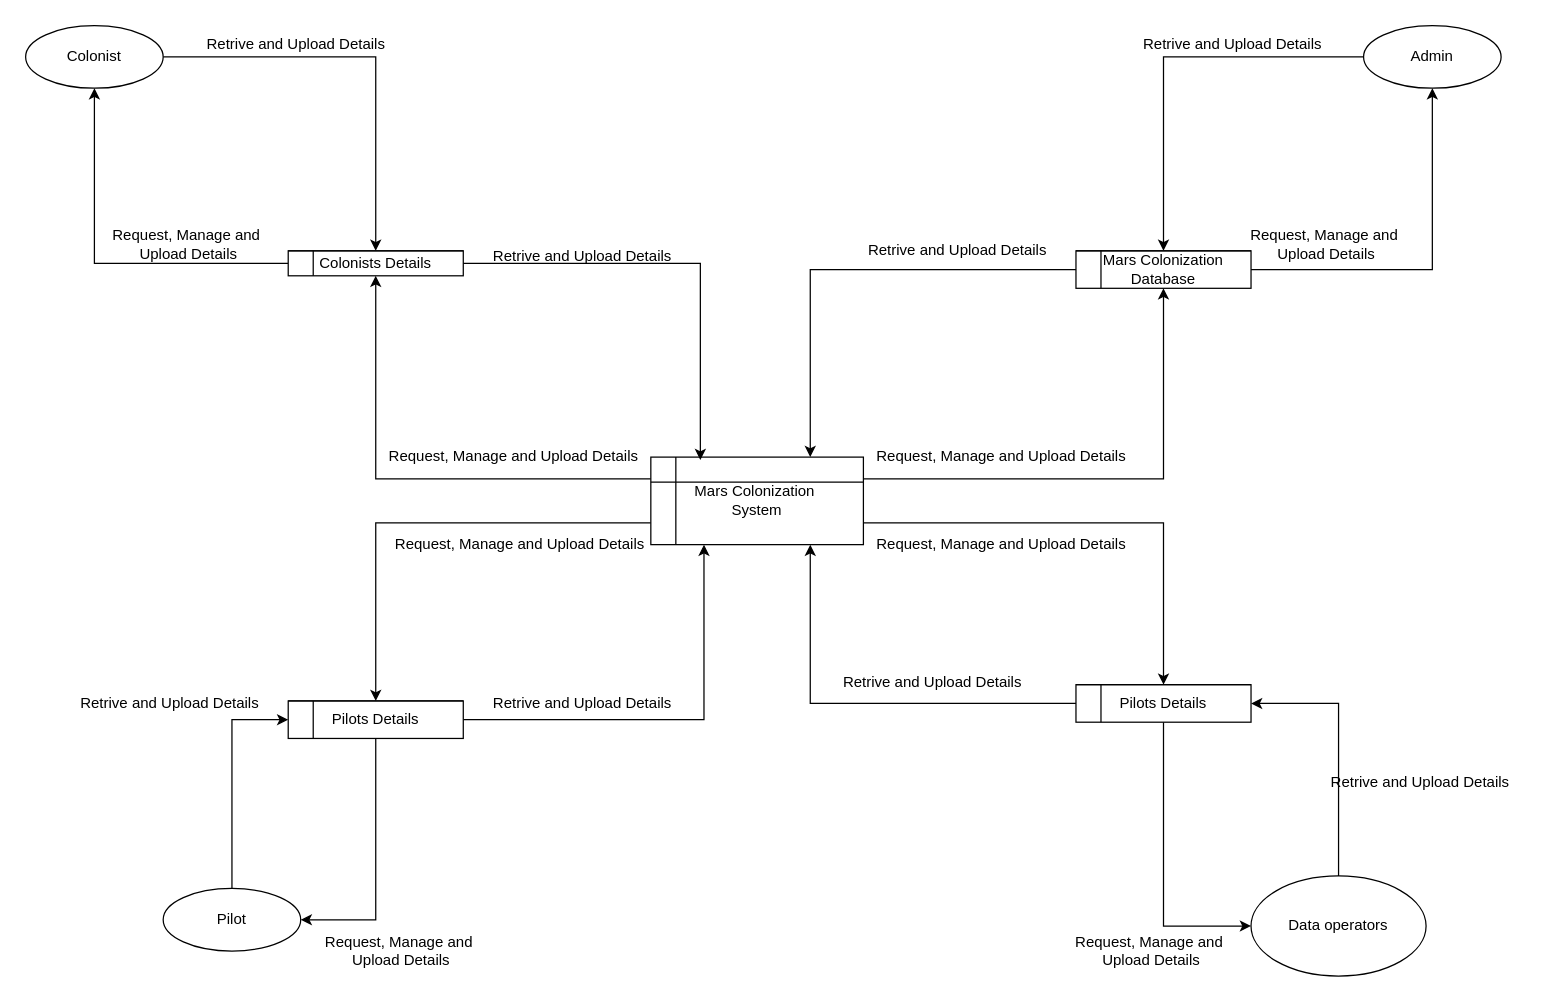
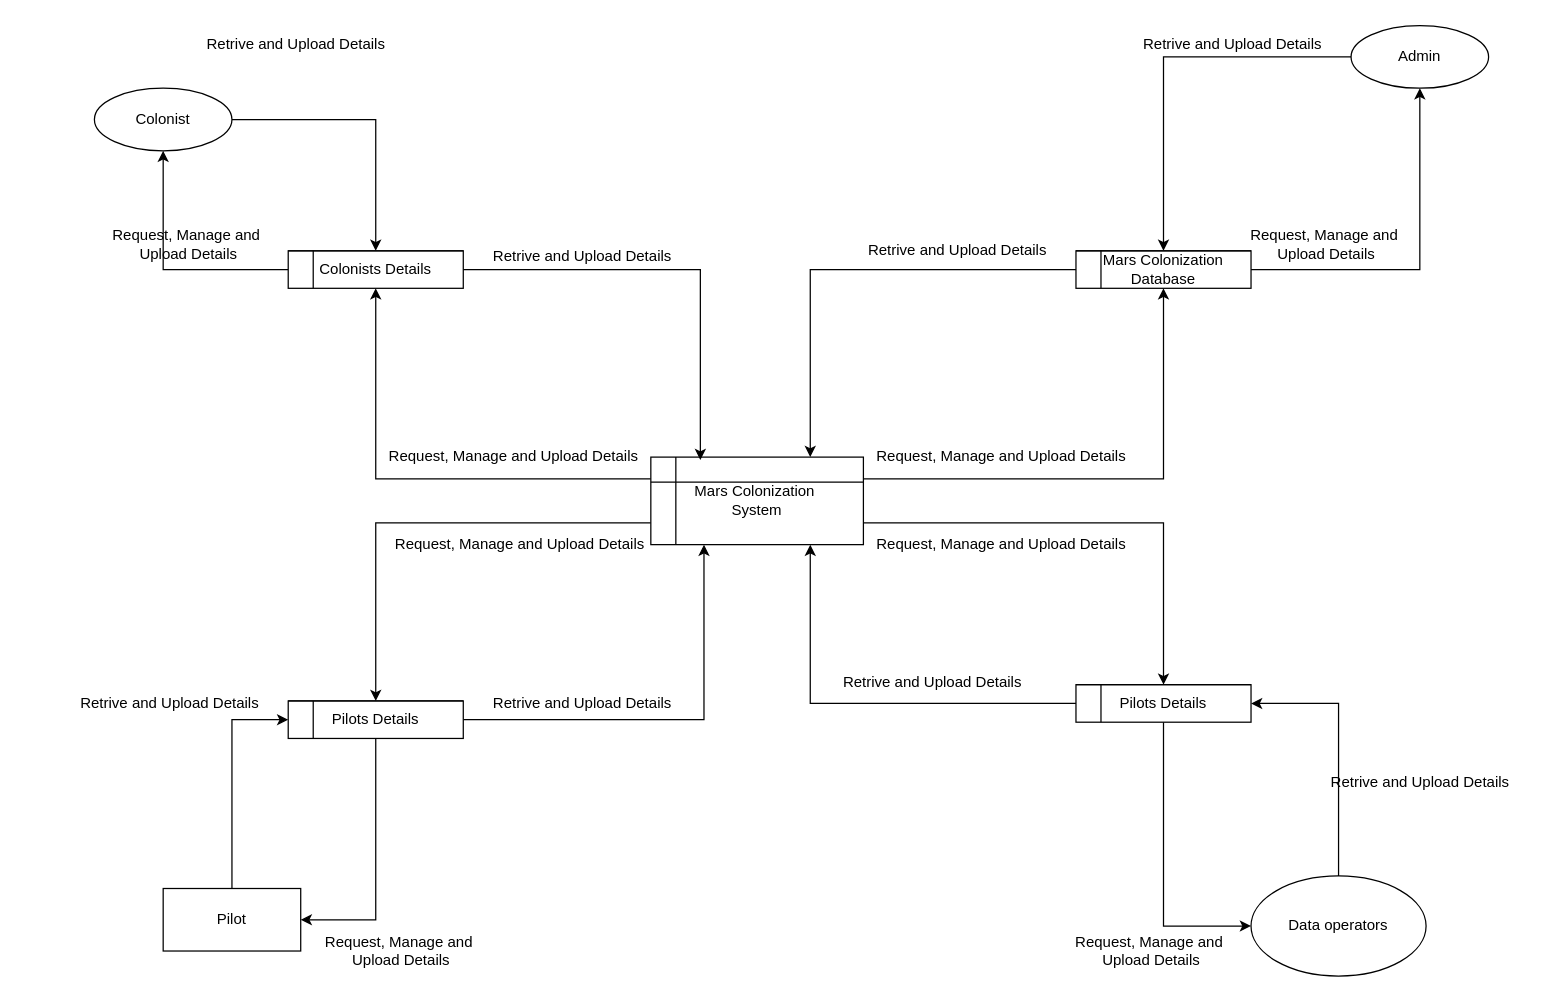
node "Colonist": moved (94, 57) -> (163, 119)
node "Admin": moved (1432, 57) -> (1419, 57)
node "Colonists Details": size 175x25 -> 175x38
node "Pilot": shape ellipse -> rectangle
